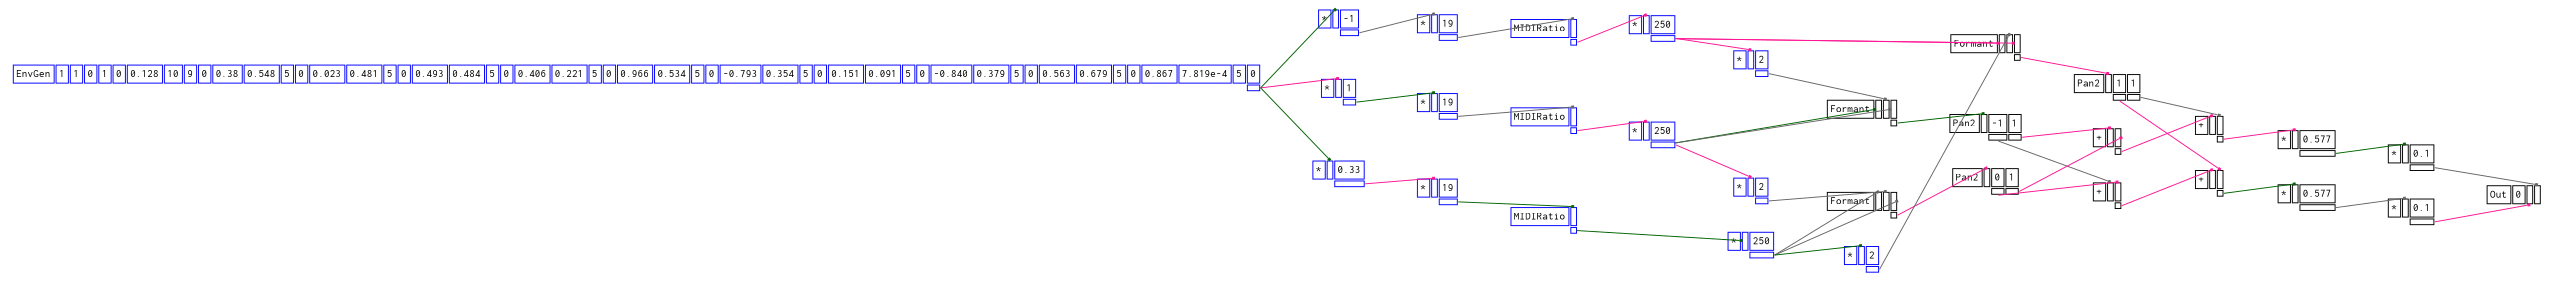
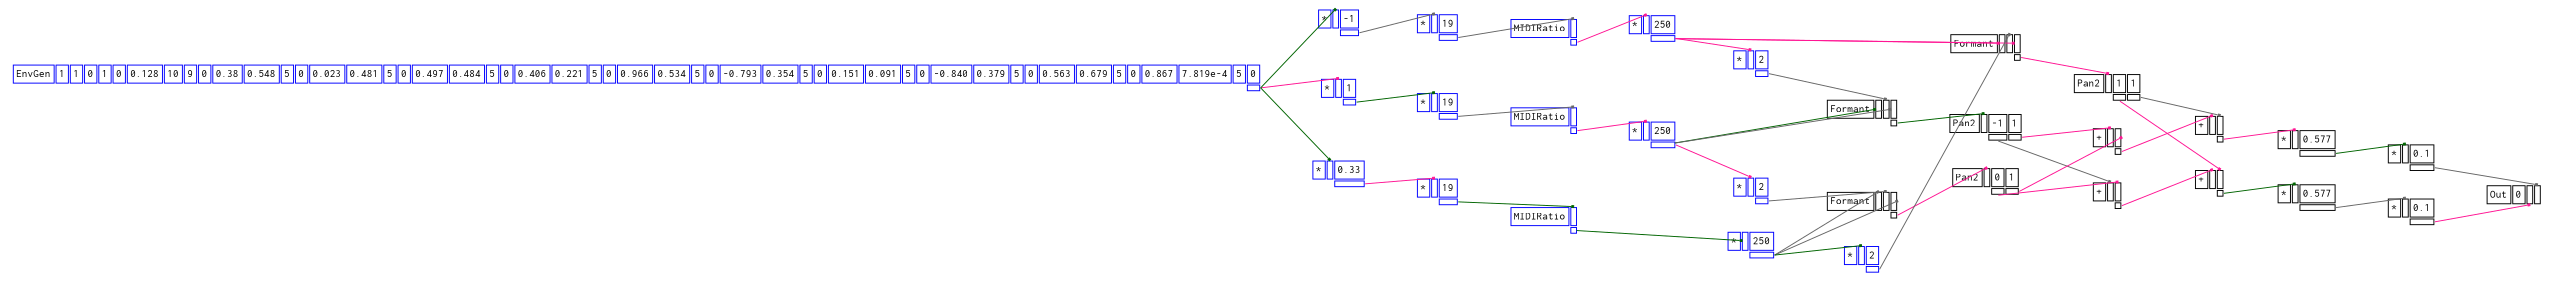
node "EnvGen": text "0.493" -> "0.497"
